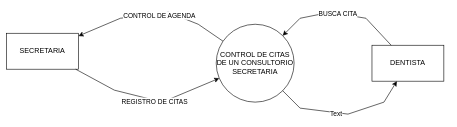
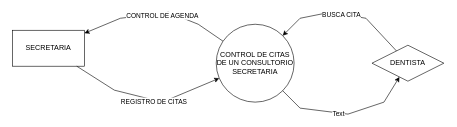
node "SECRETARIA": moved (42, 51) -> (48, 48)
node "DENTISTA": shape rectangle -> diamond
